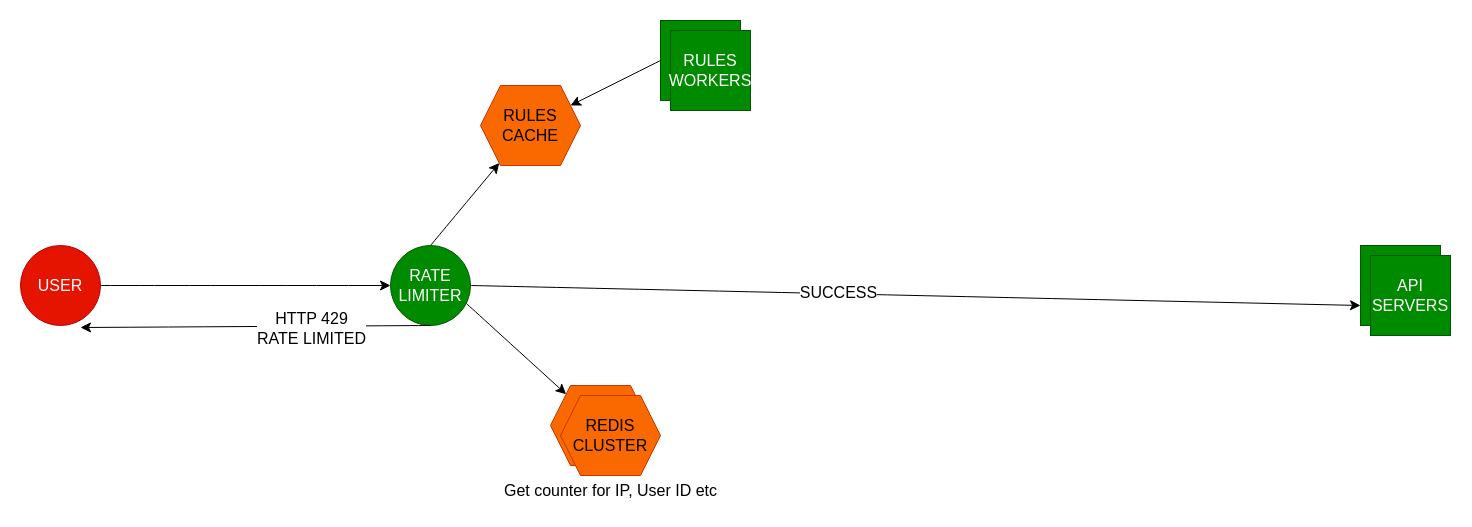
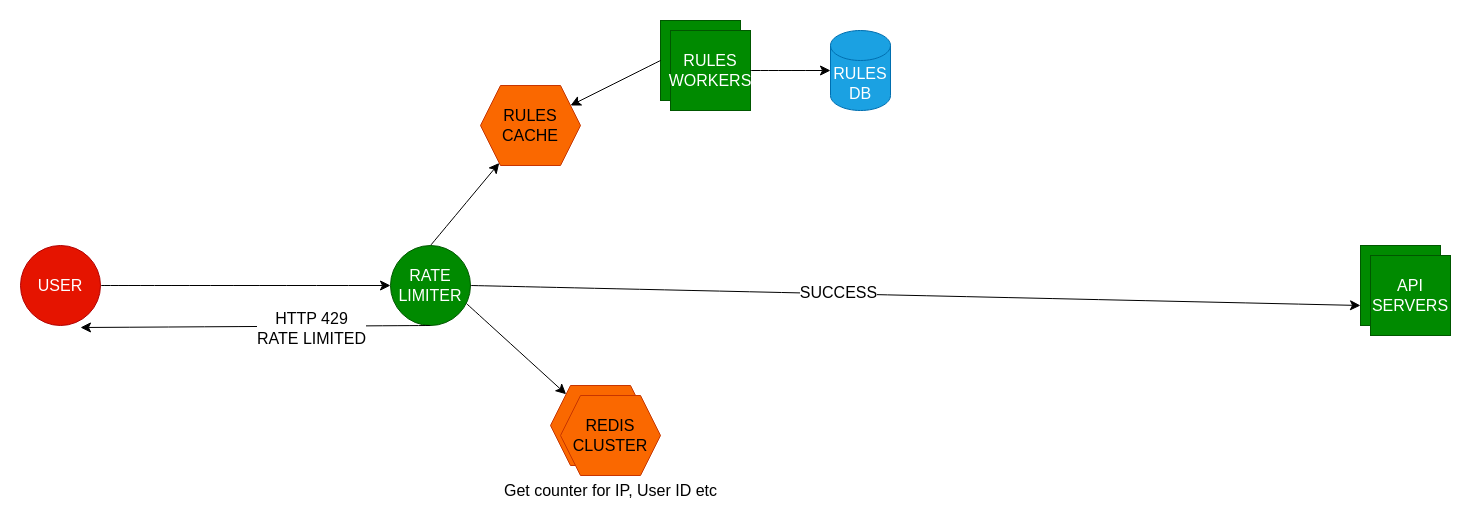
edge "RULES WORKERS" -> "RULES DB": added
node "RULES DB": added
